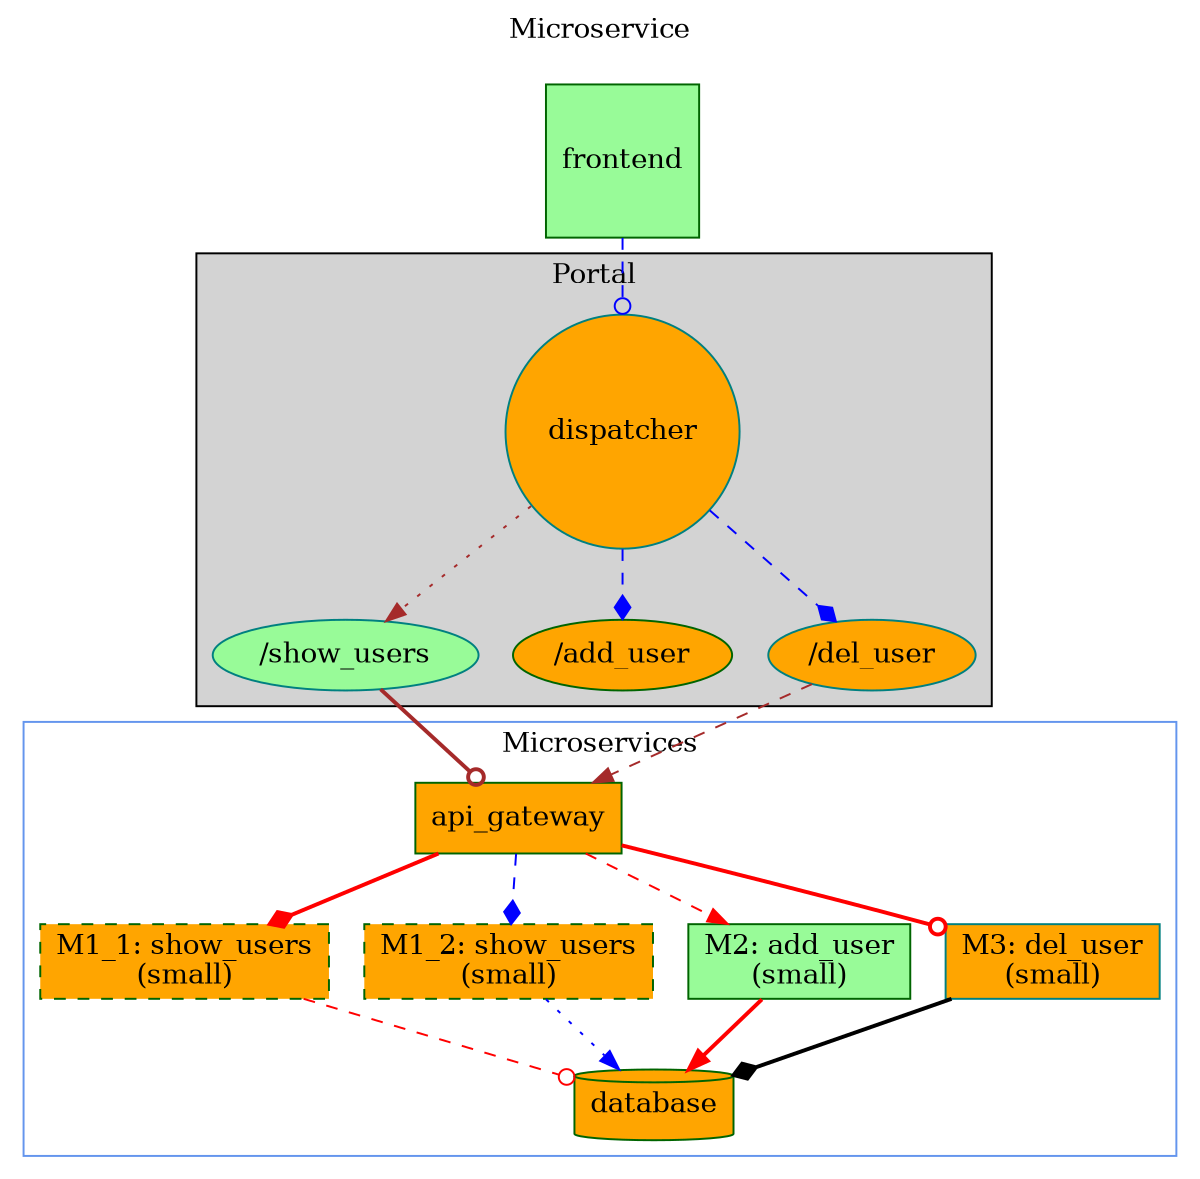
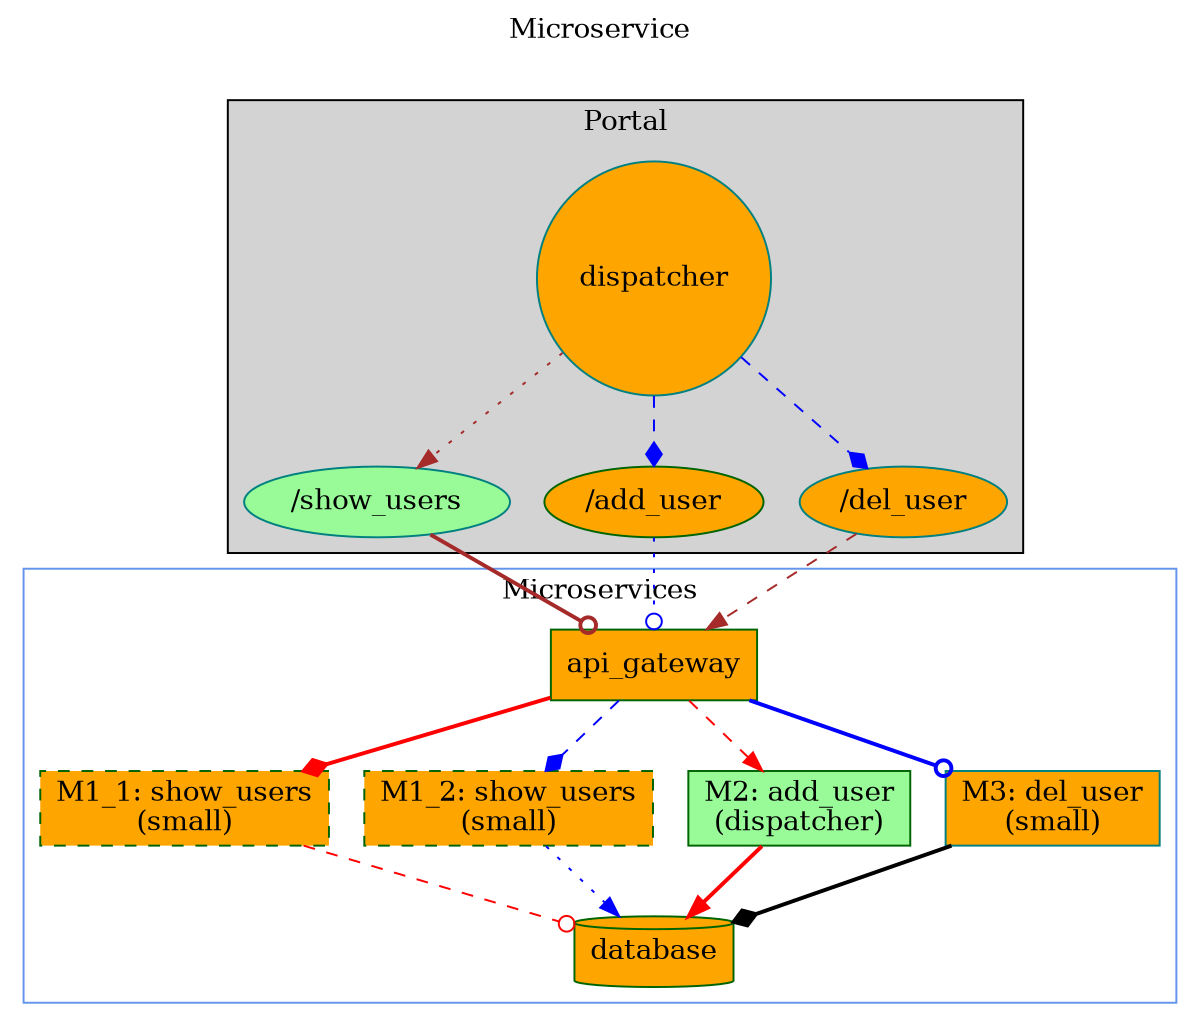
node "frontend": removed
edge "/add_user" -> "api_gateway": added
edge "api_gateway" -> "M3: del_user (small)": color red -> blue
node "M2: add_user (small)": label "M2: add_user (small)" -> "M2: add_user (dispatcher)"
